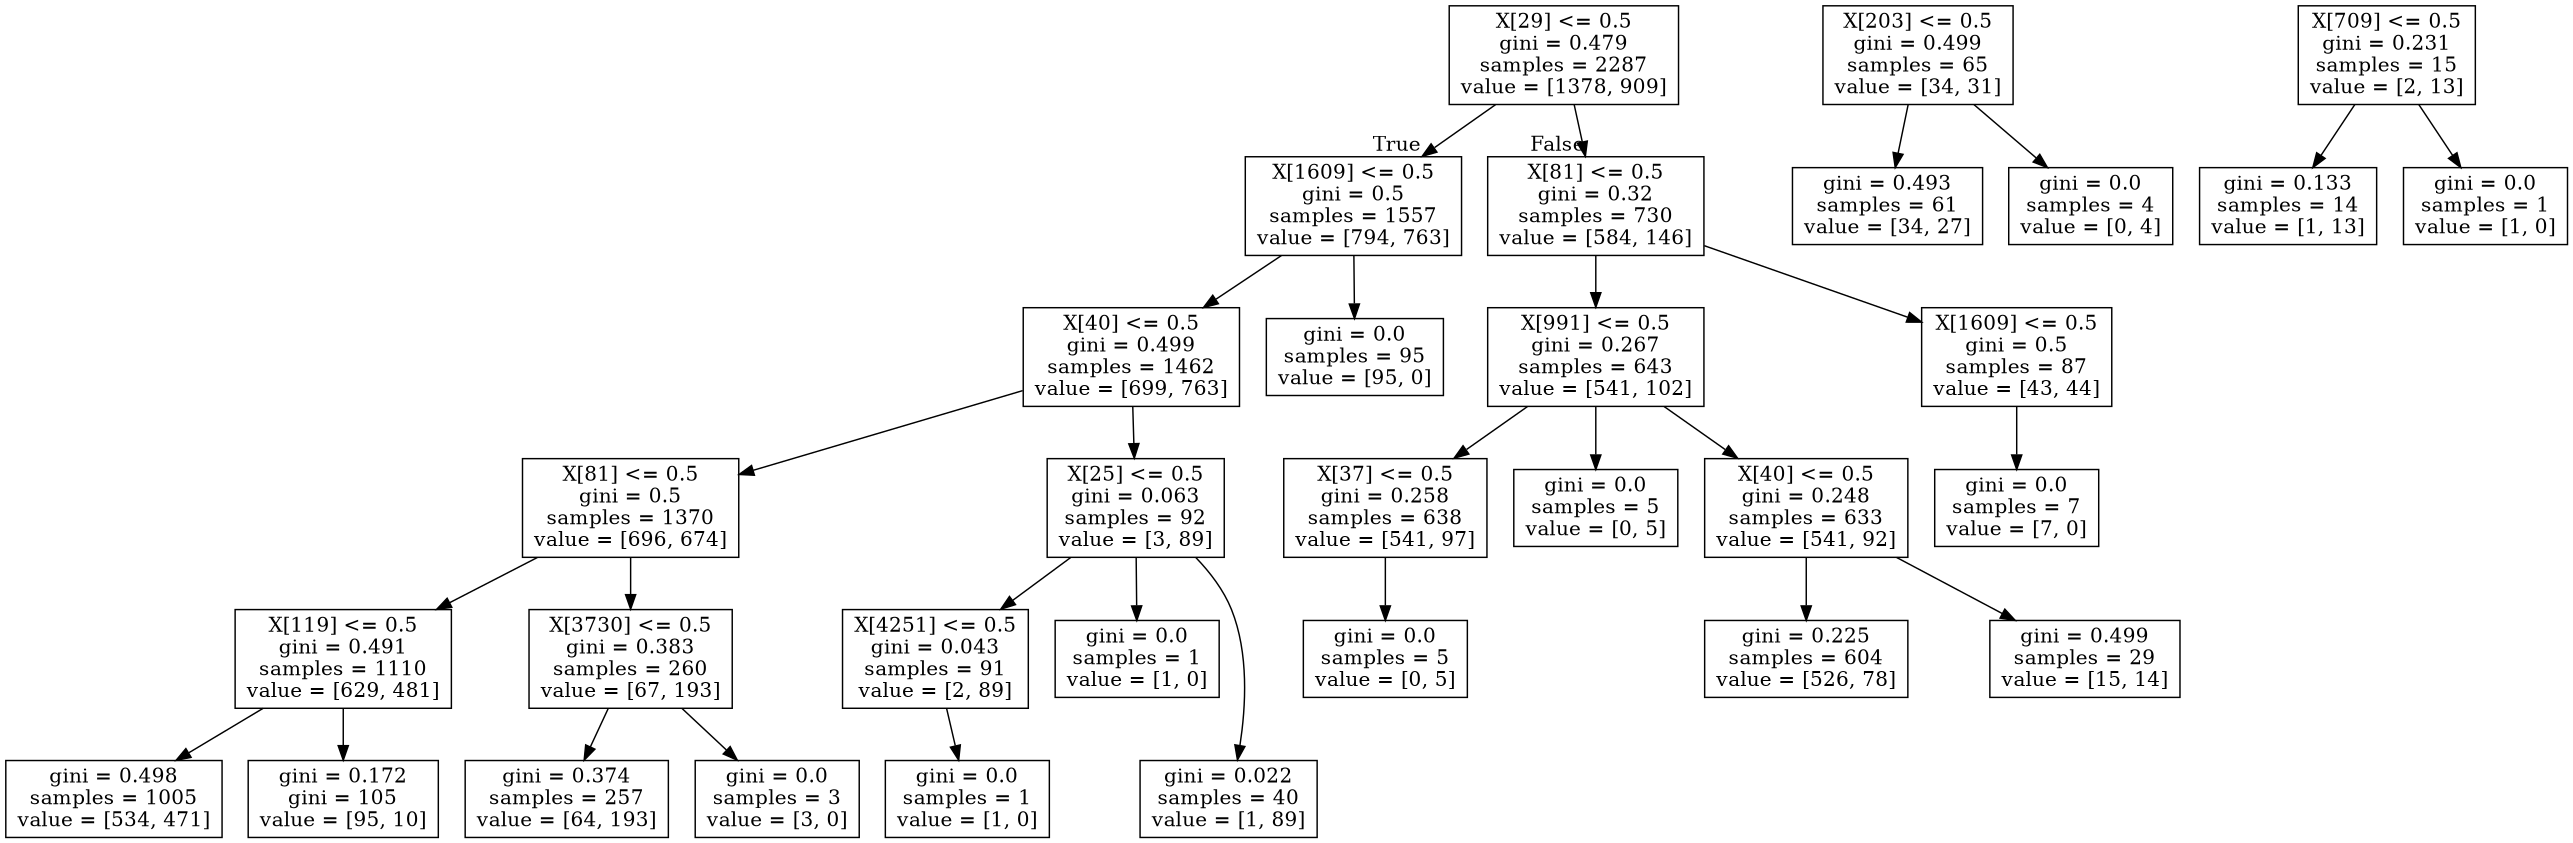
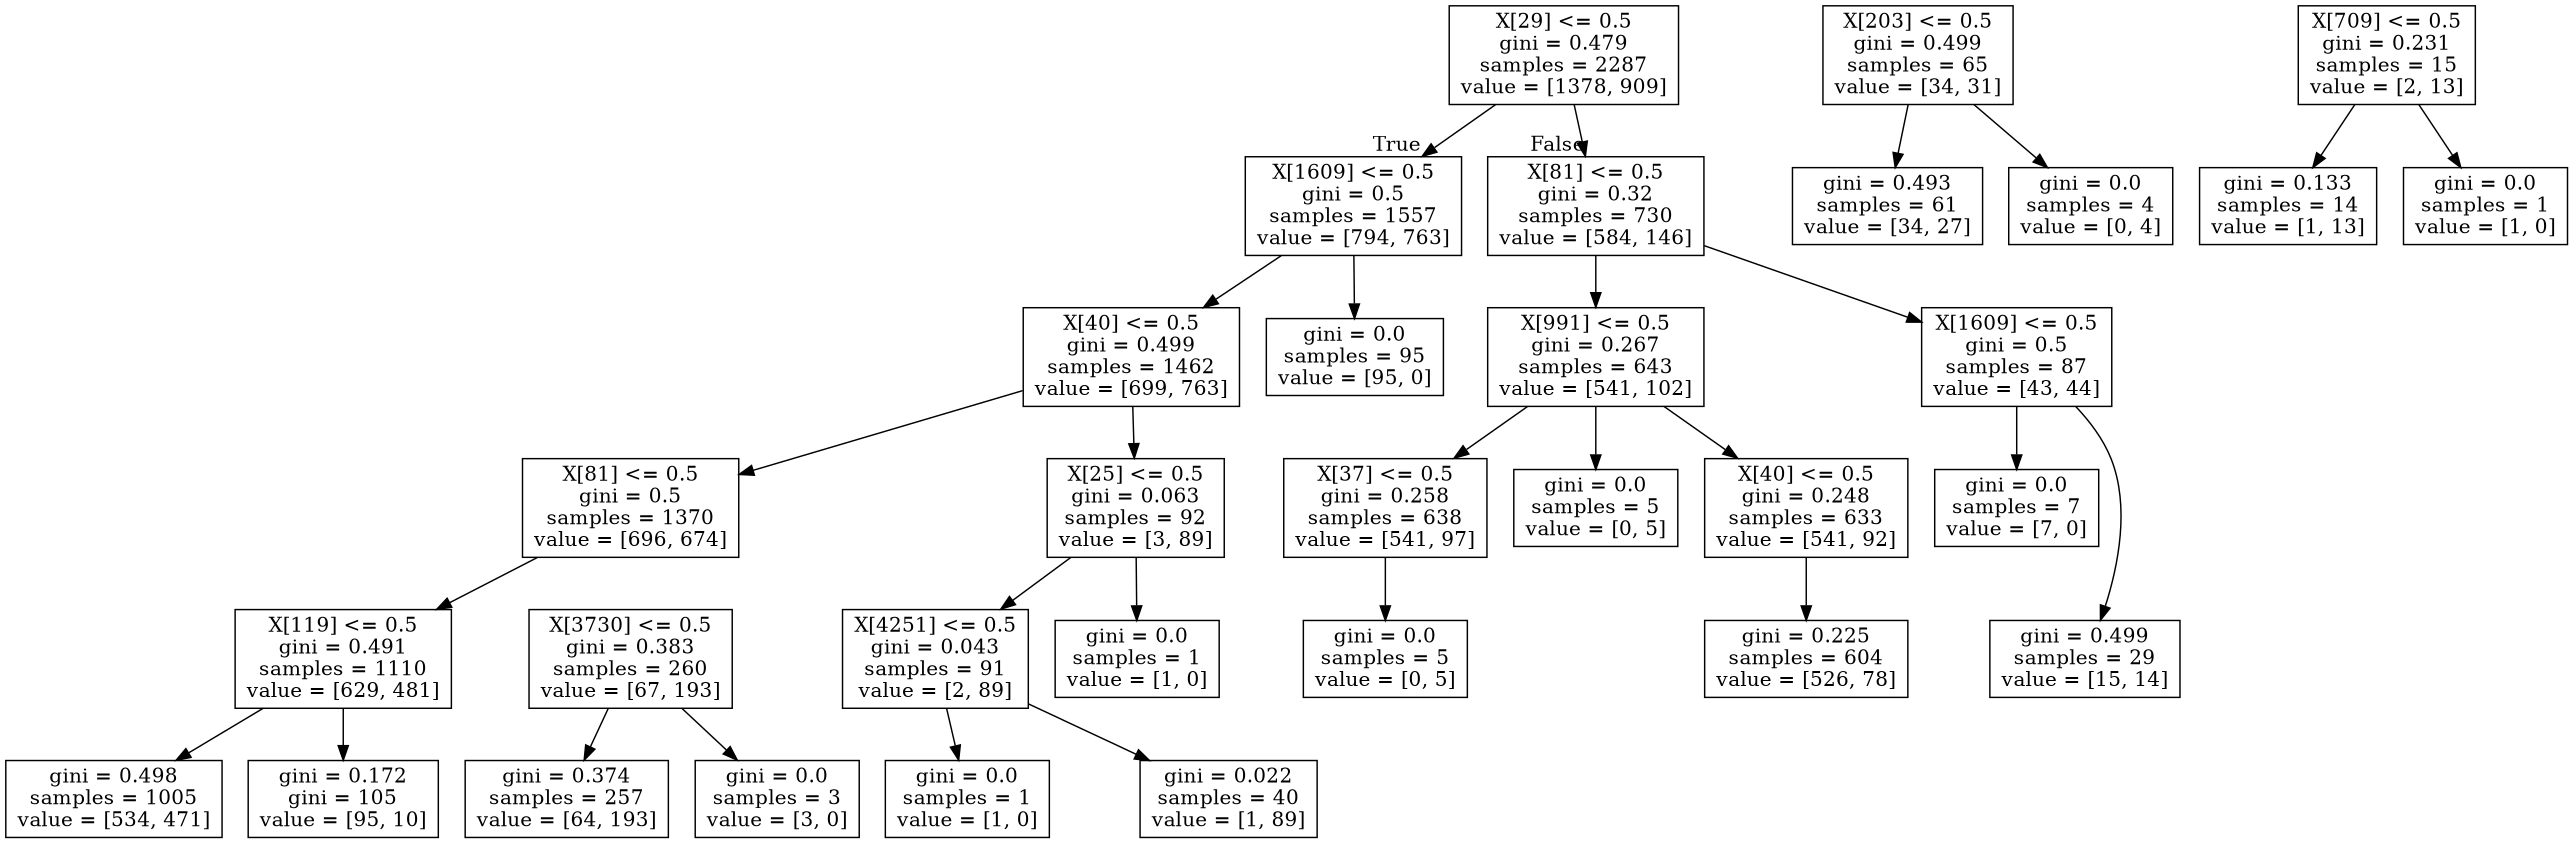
edge "X[81] <= 0.5 gini = 0.5 samples = 1370 value = [696, 674]" -> "X[3730] <= 0.5 gini = 0.383 samples = 260 value = [67, 193]": removed
edge "X[40] <= 0.5 gini = 0.248 samples = 633 value = [541, 92]" -> "gini = 0.499 samples = 29 value = [15, 14]": now "X[1609] <= 0.5 gini = 0.5 samples = 87 value = [43, 44]" -> "gini = 0.499 samples = 29 value = [15, 14]"
edge "X[25] <= 0.5 gini = 0.063 samples = 92 value = [3, 89]" -> "gini = 0.022 samples = 40 value = [1, 89]": now "X[4251] <= 0.5 gini = 0.043 samples = 91 value = [2, 89]" -> "gini = 0.022 samples = 40 value = [1, 89]"
